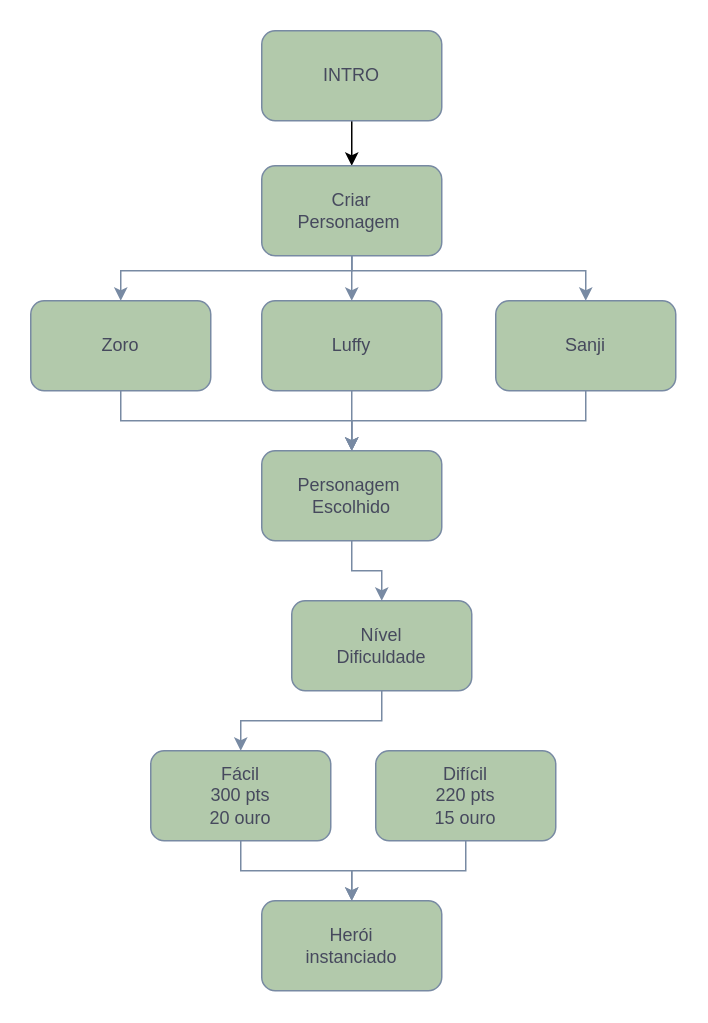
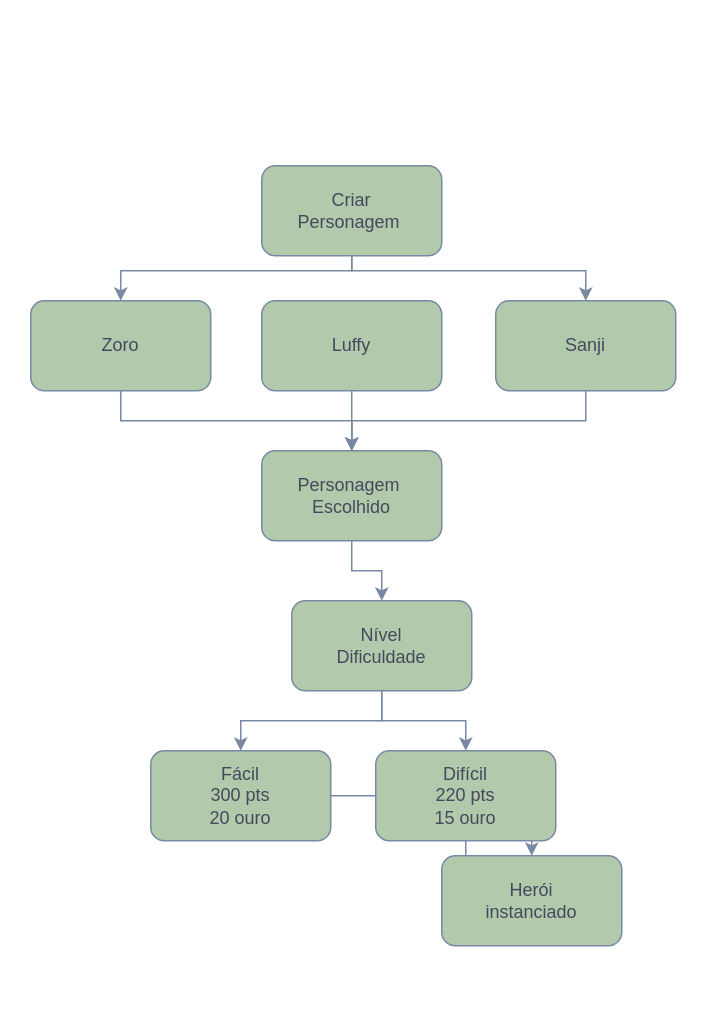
node "INTRO": removed
edge "INTRO" -> "Criar Personagem": removed
edge "Criar Personagem" -> "Luffy": removed
edge "Nível Dificuldade" -> "Difícil 220 pts 15 ouro": added
node "Herói instanciado": moved (352, 946) -> (532, 901)
